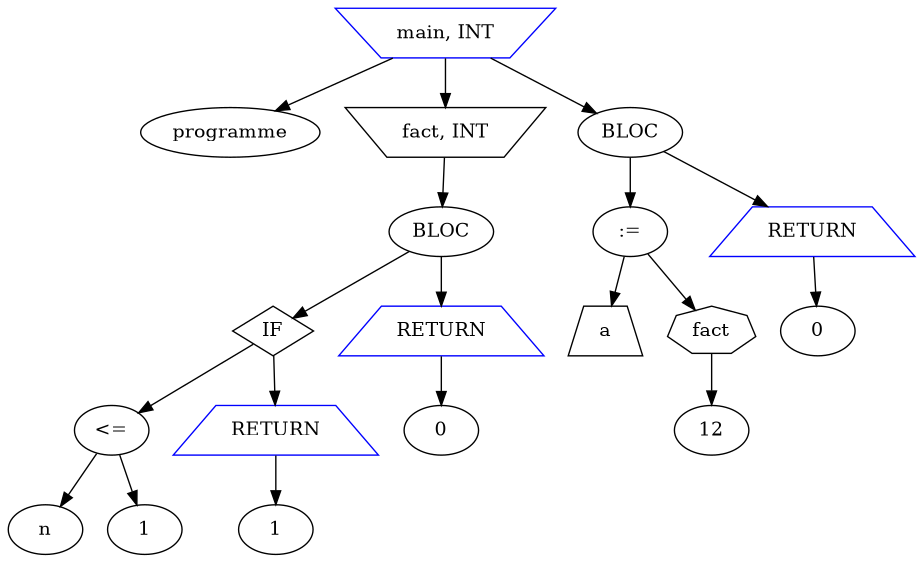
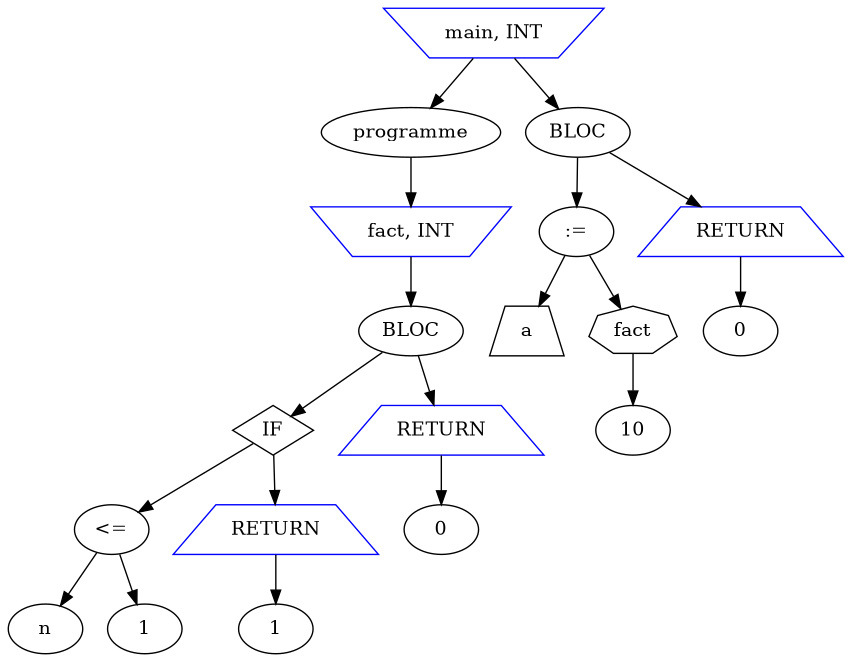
edge "main, INT" -> "fact, INT": now "programme" -> "fact, INT"
node "fact, INT": color black -> blue
node "12": label "12" -> "10"
